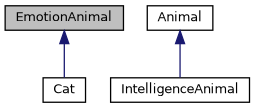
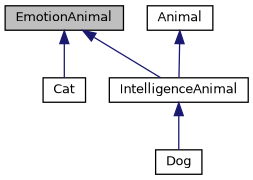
edge "IntelligenceAnimal" -> "EmotionAnimal": added
node "Dog": added
